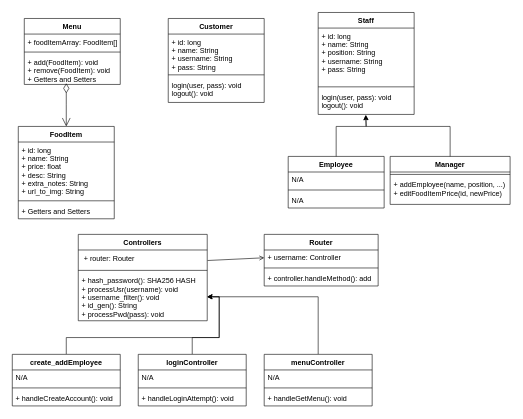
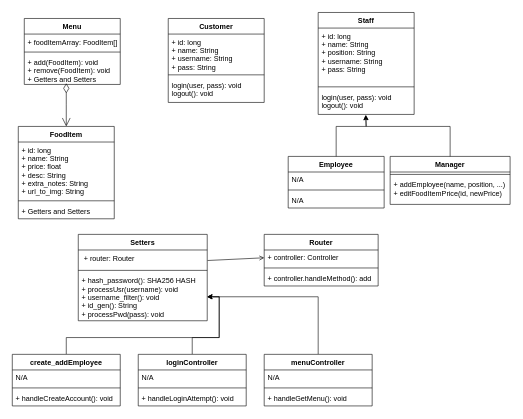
node "Controllers": label "Controllers" -> "Setters"
node "+ username: Controller": label "+ username: Controller" -> "+ controller: Controller"
